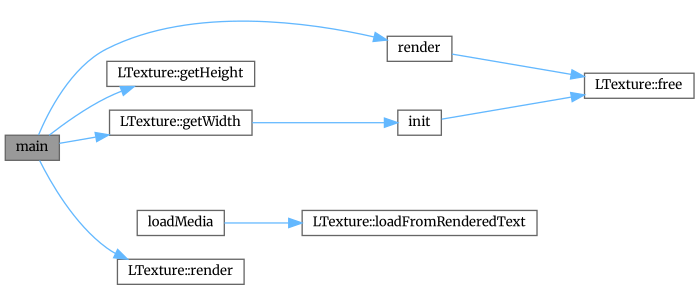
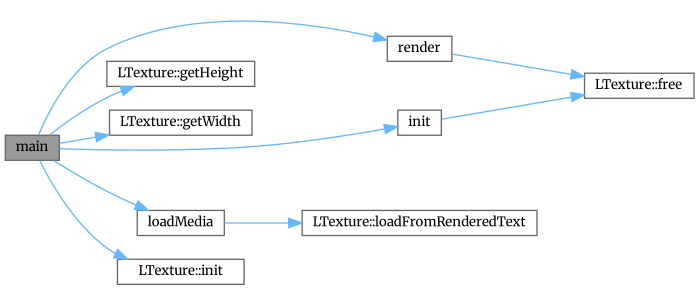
edge "LTexture::getWidth" -> "init": now "main" -> "init"
edge "main" -> "loadMedia": added
node "LTexture::render": label "LTexture::render" -> "LTexture::init"
